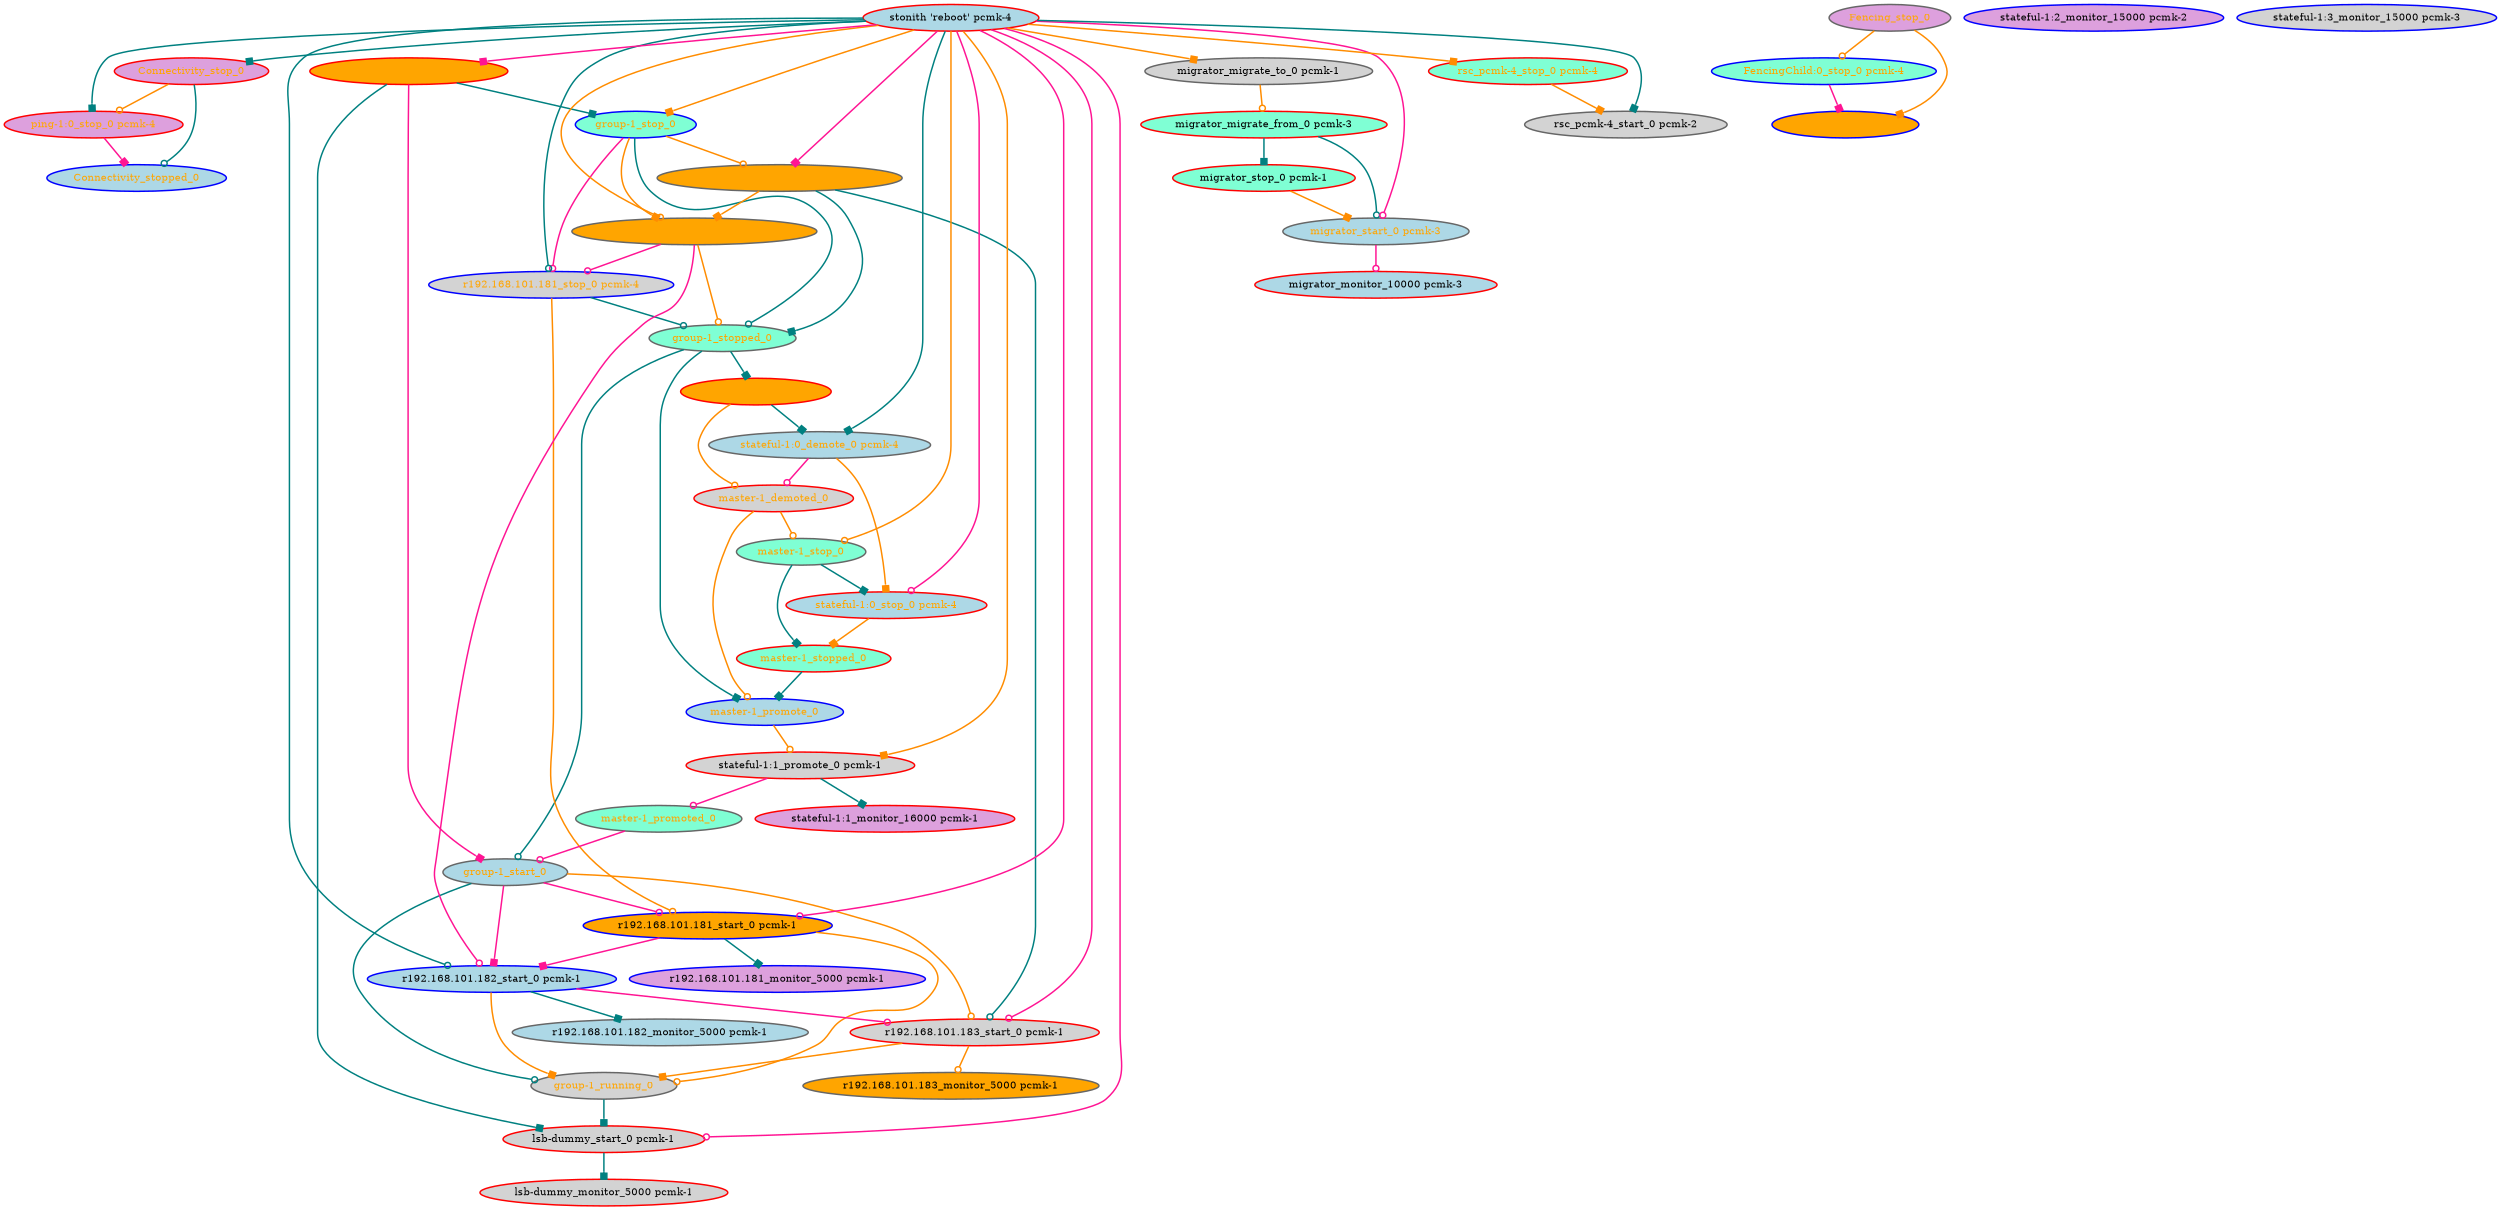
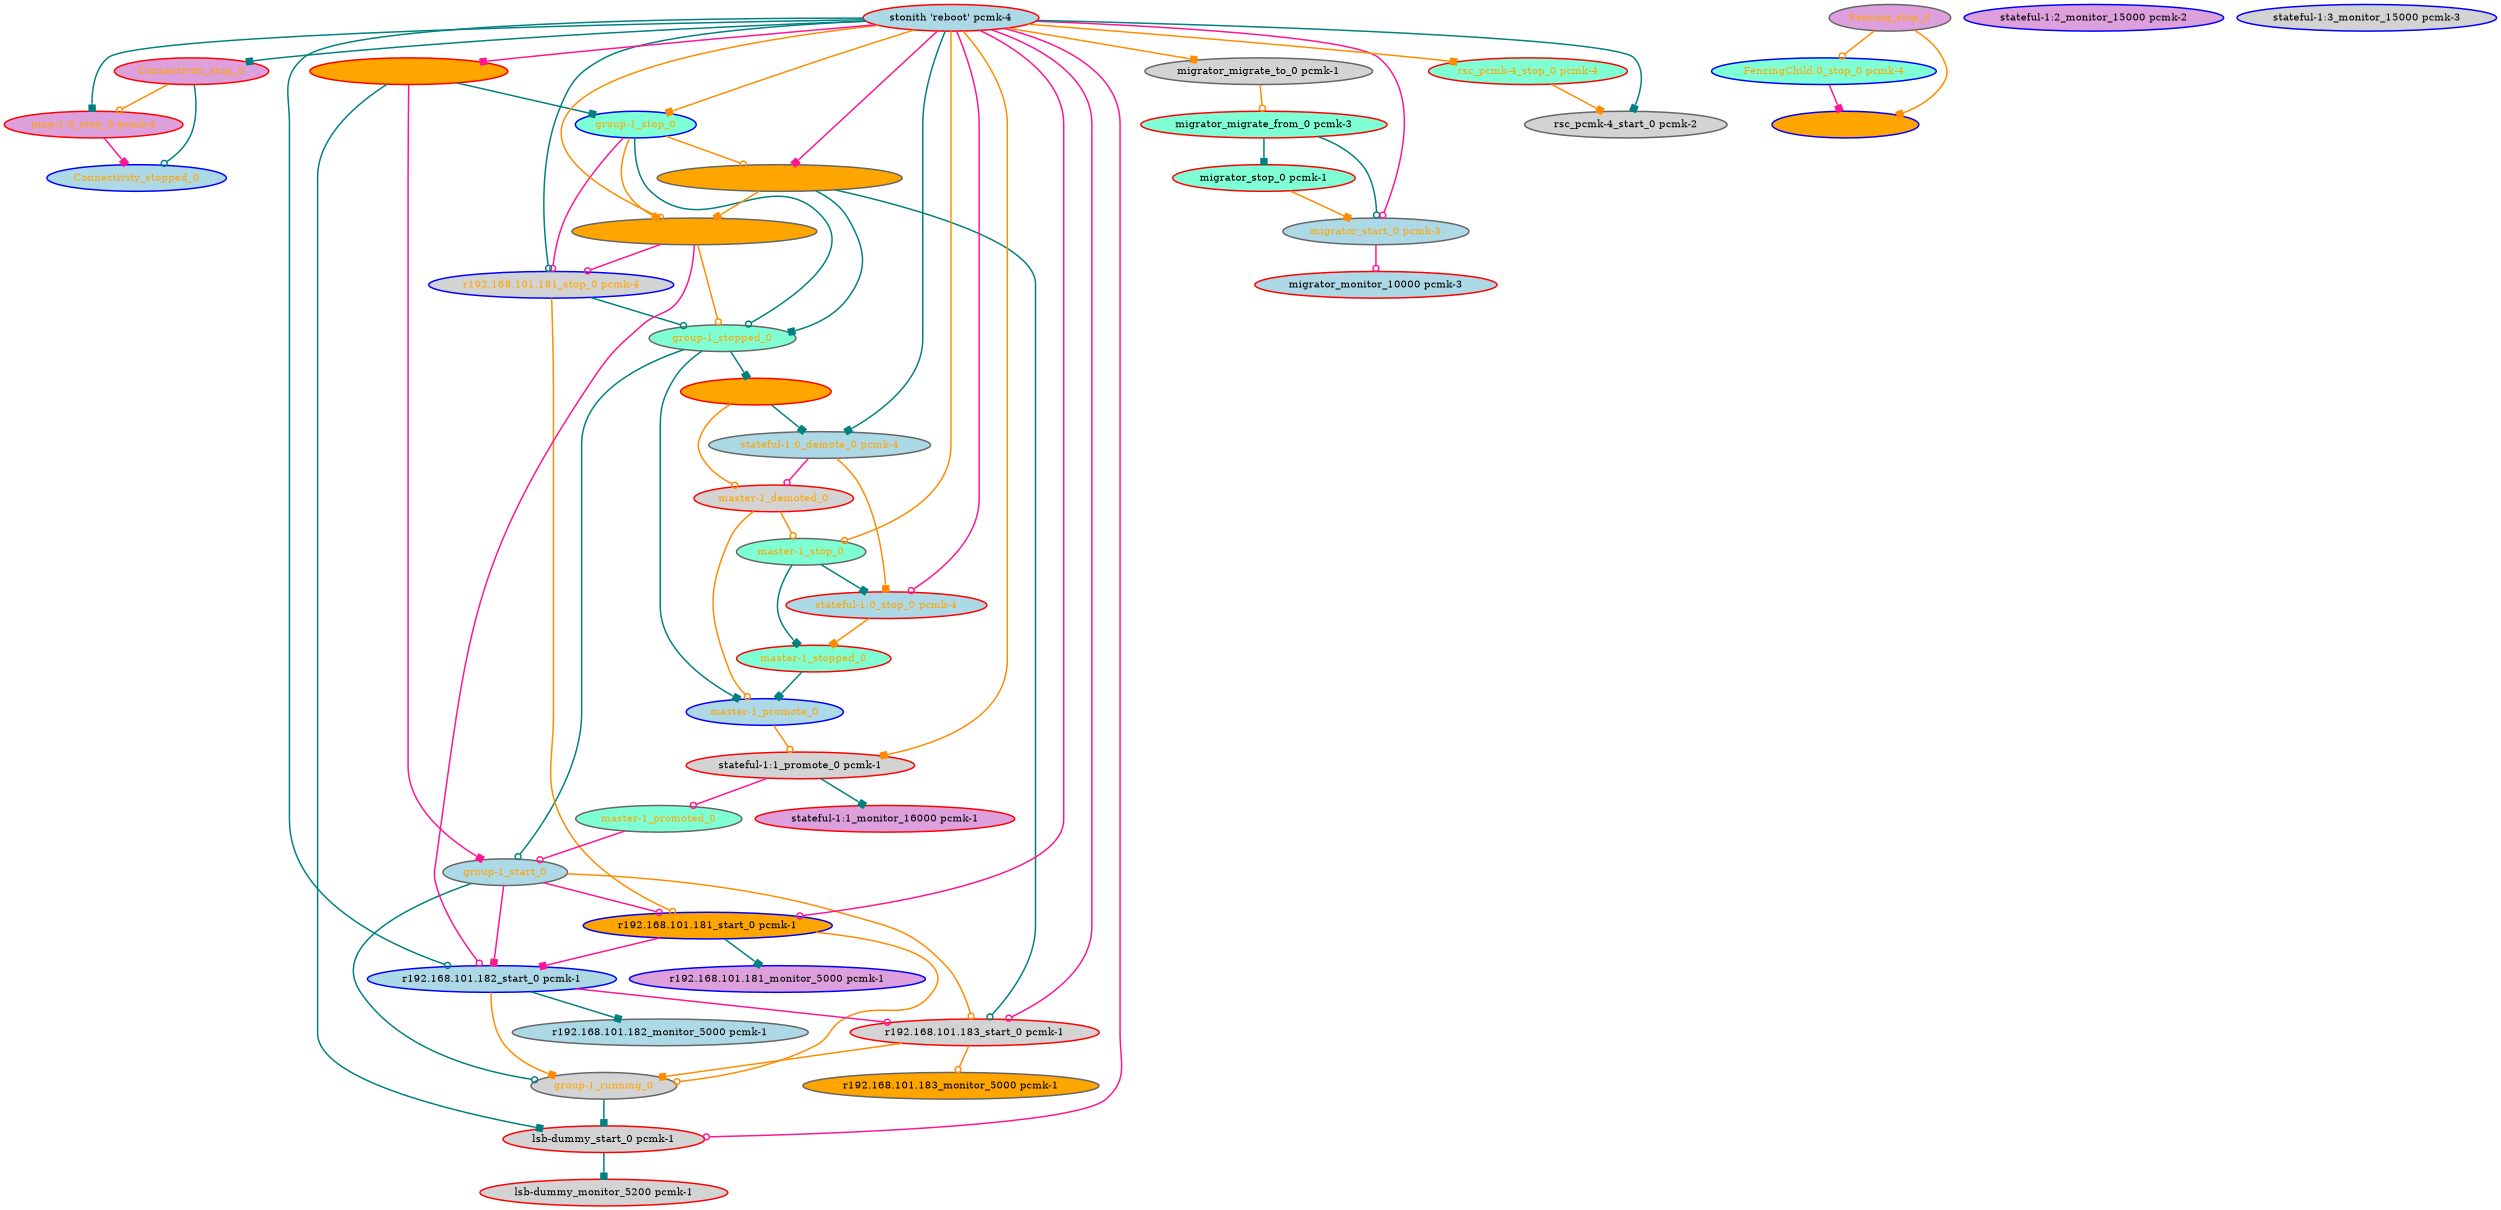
node "lsb-dummy_monitor_5000 pcmk-1": label "lsb-dummy_monitor_5000 pcmk-1" -> "lsb-dummy_monitor_5200 pcmk-1"
